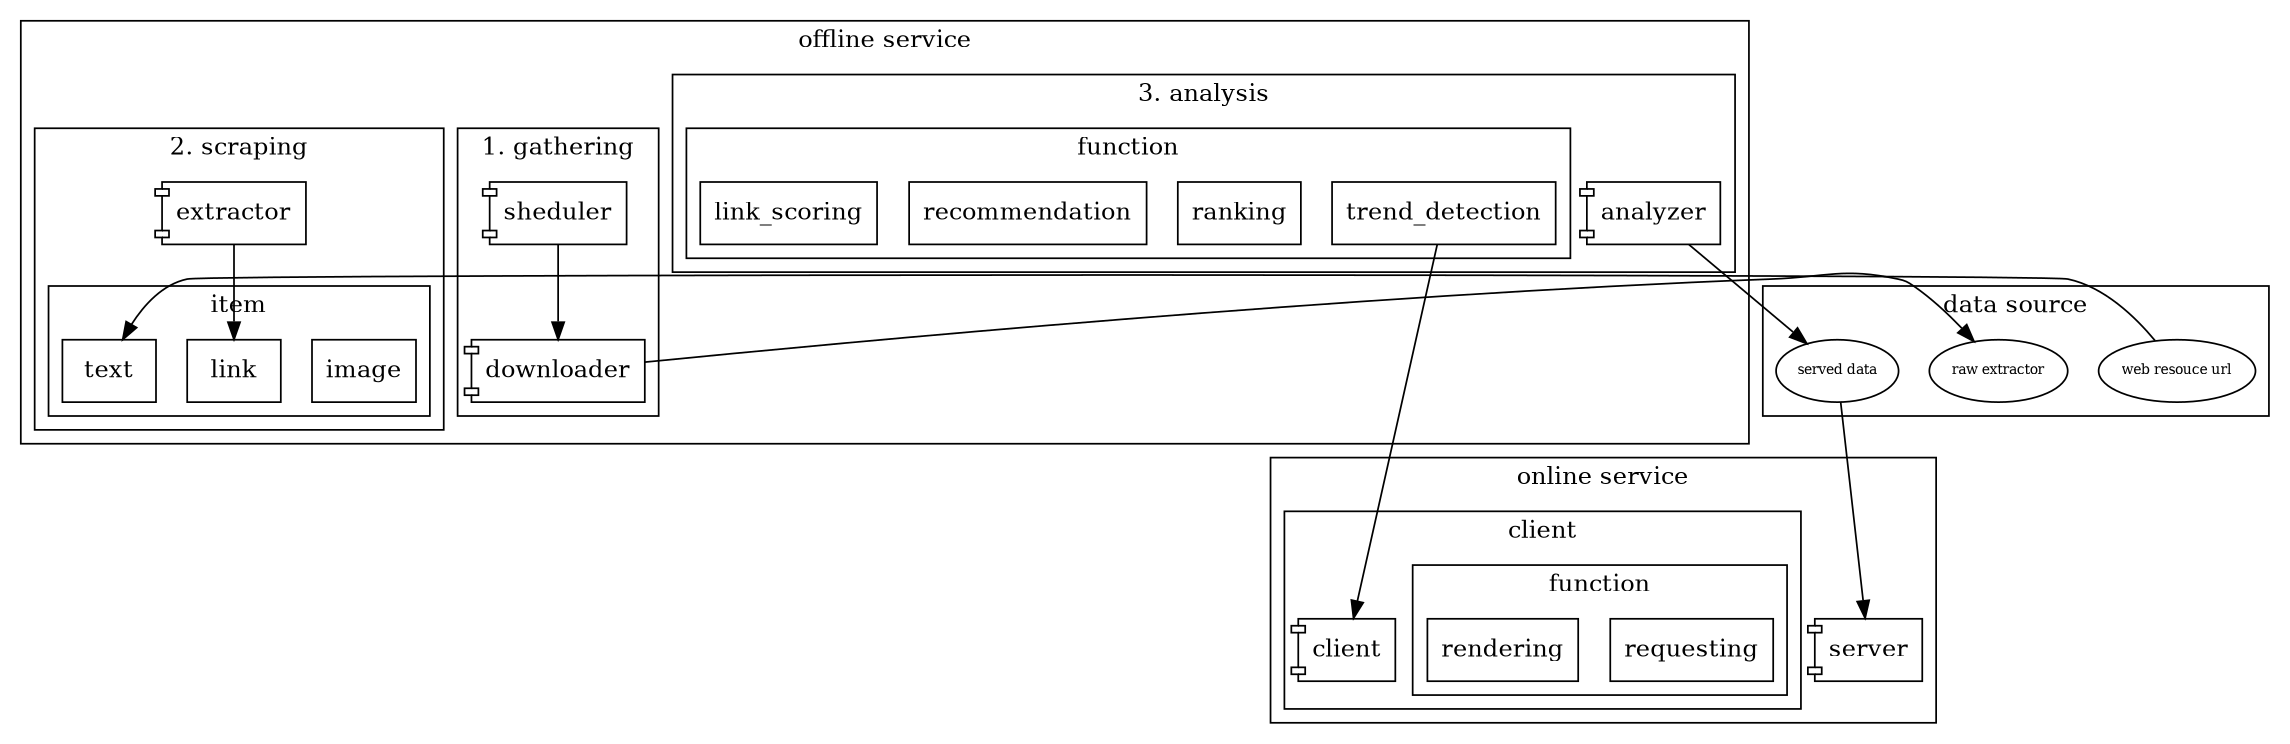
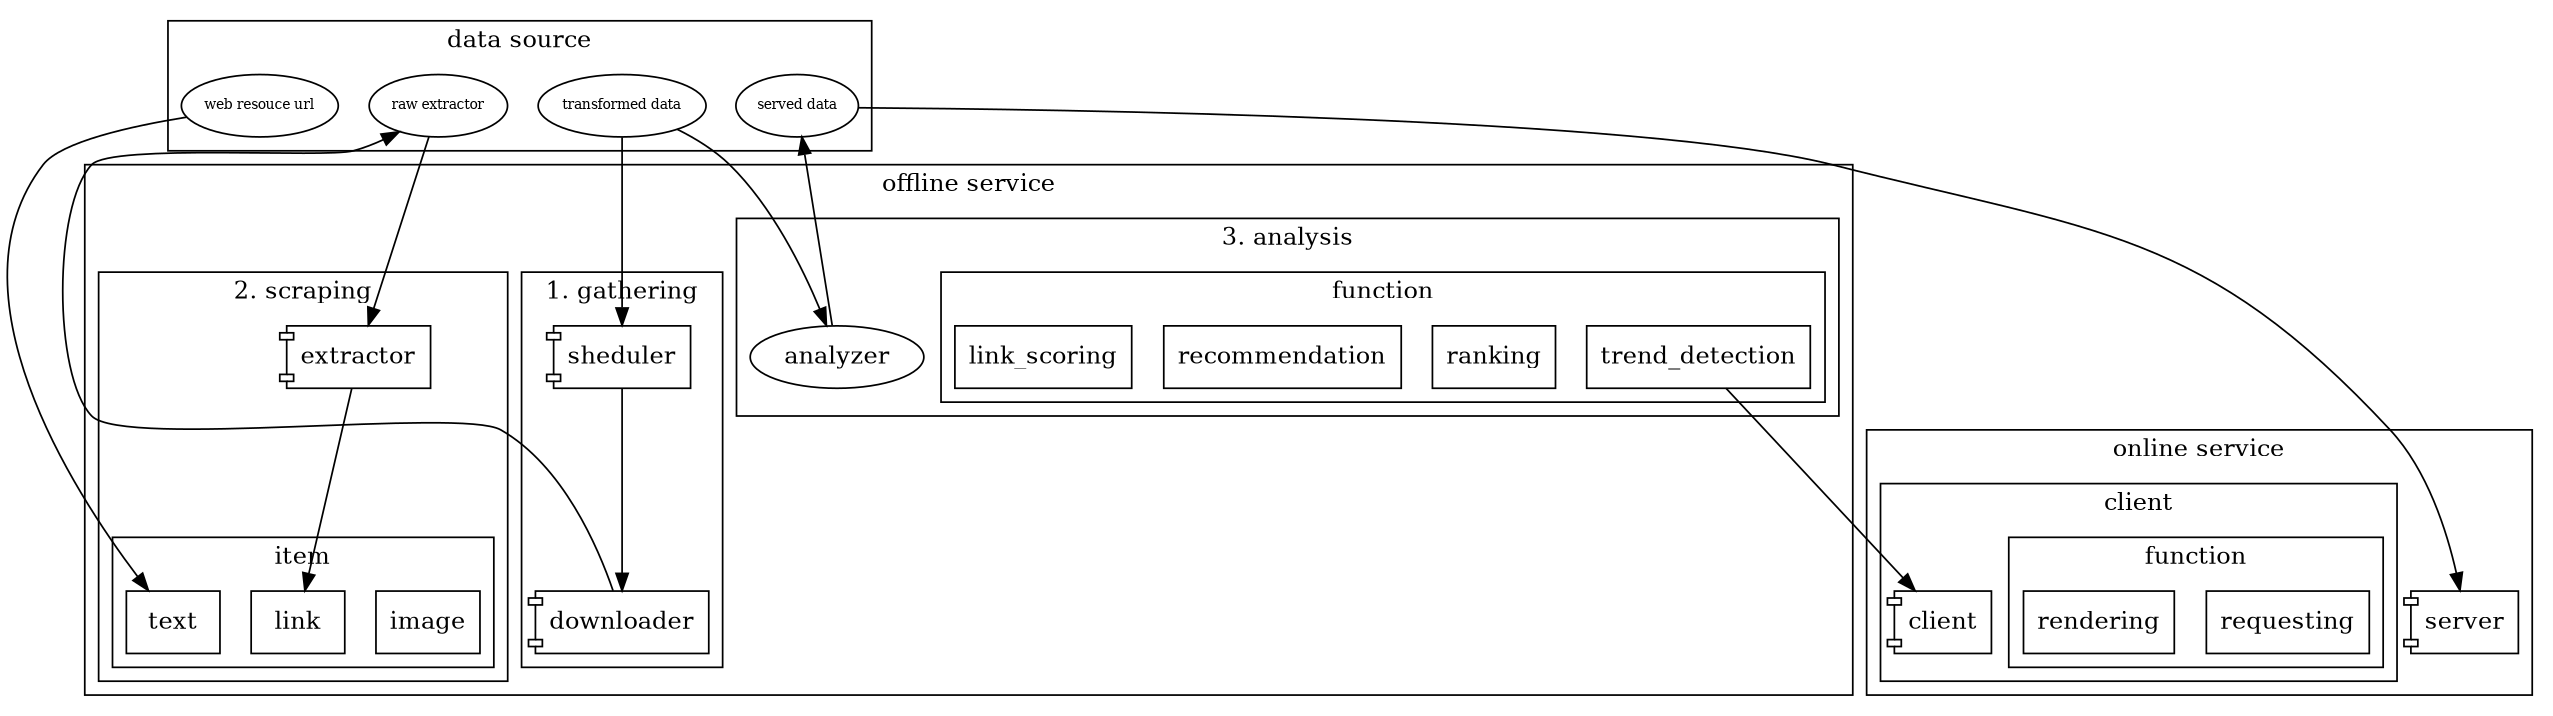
node "transformed data": added
node "analyzer": shape component -> ellipse
edge "raw extractor" -> "extractor": added
